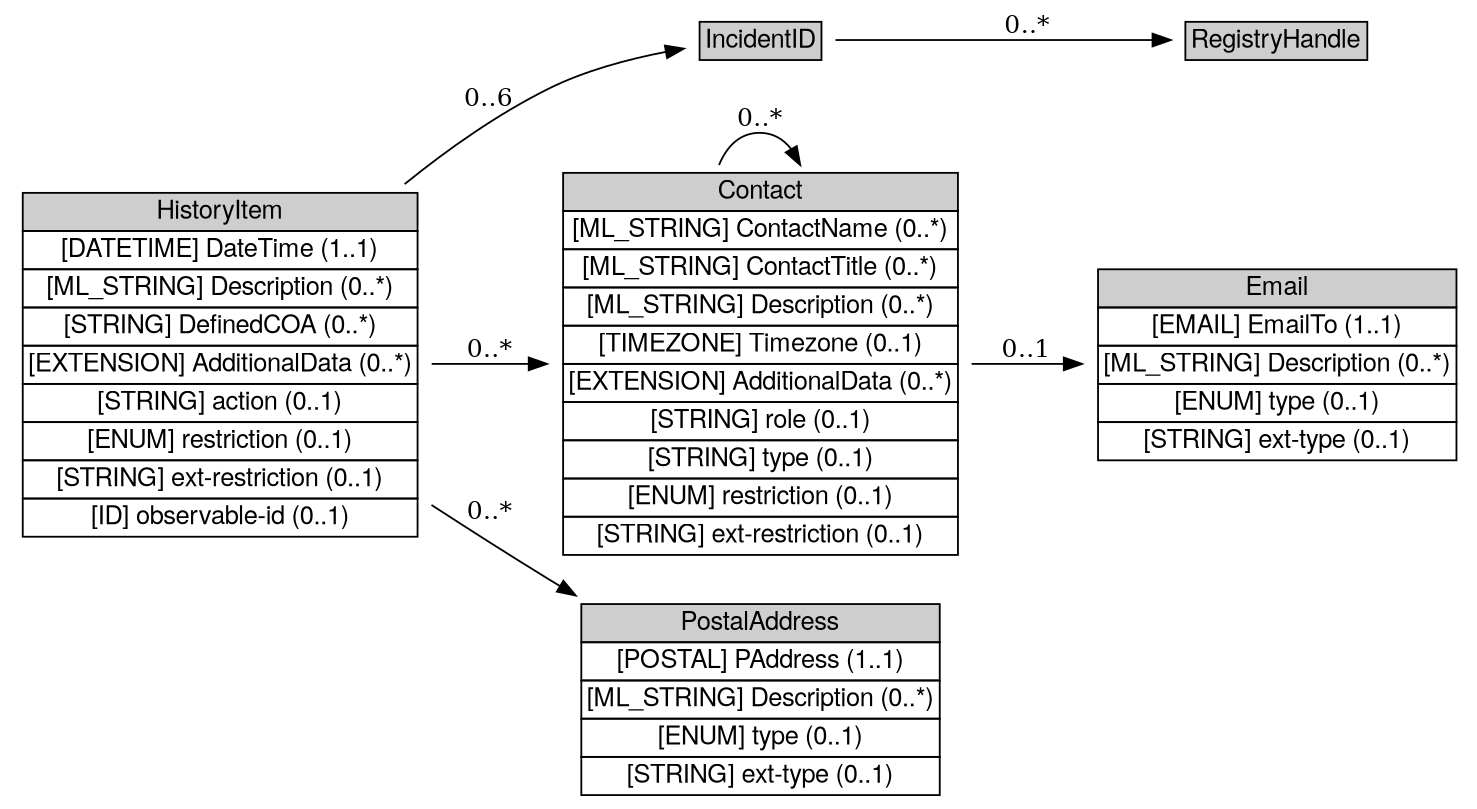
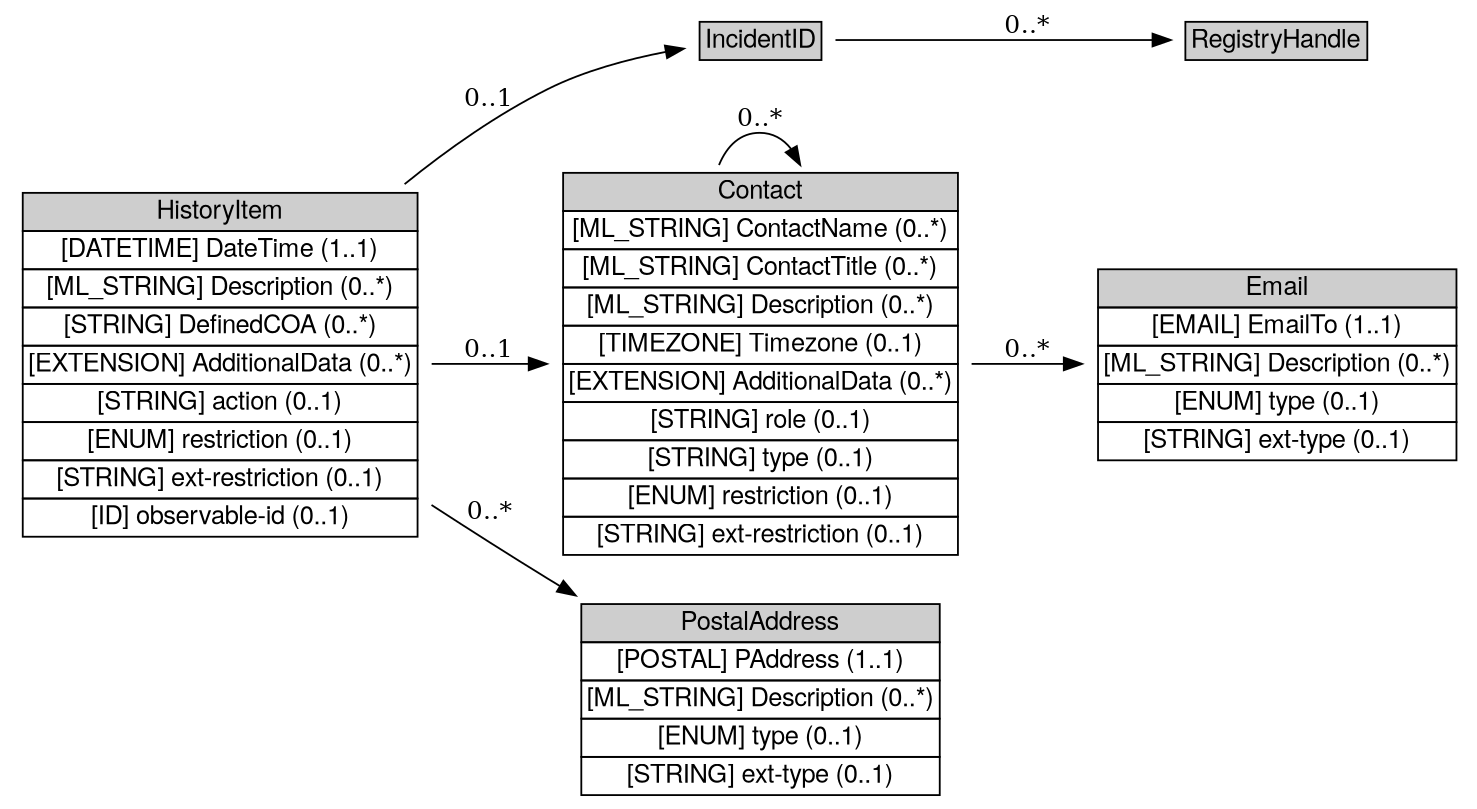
edge "HistoryItem" -> "IncidentID": label "0..6" -> "0..1"
edge "HistoryItem" -> "Contact": label "0..*" -> "0..1"
edge "Contact" -> "Email": label "0..1" -> "0..*"
